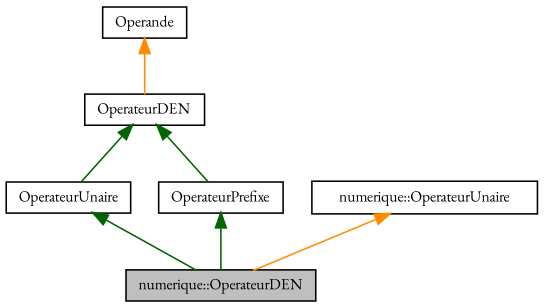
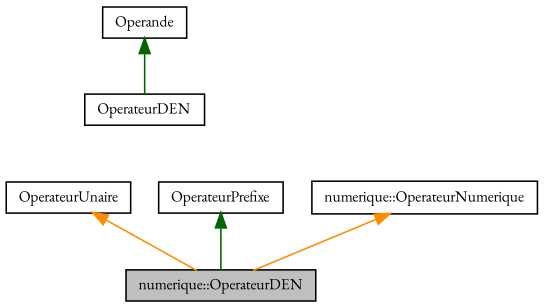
edge "OperateurDEN" -> "Operande": color darkorange -> darkgreen
edge "OperateurUnaire" -> "OperateurDEN": removed
edge "OperateurPrefixe" -> "OperateurDEN": removed
node "numerique::OperateurUnaire": label "numerique::OperateurUnaire" -> "numerique::OperateurNumerique"
edge "numerique::OperateurDEN" -> "OperateurUnaire": color darkgreen -> darkorange
